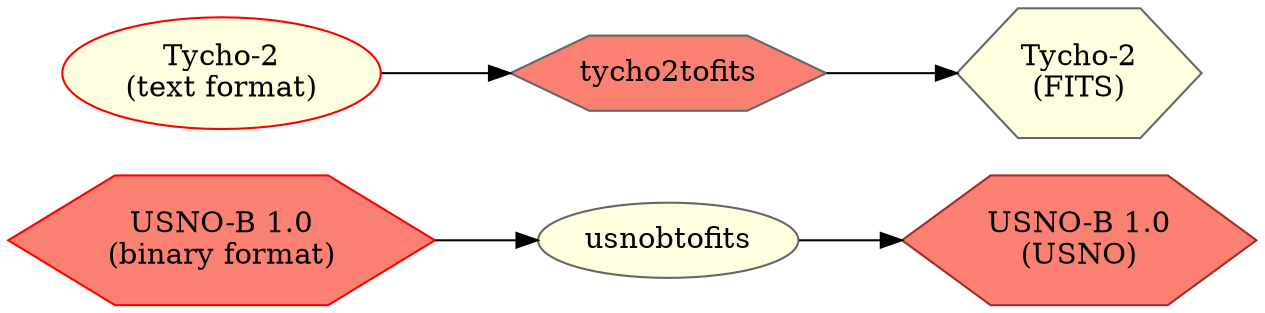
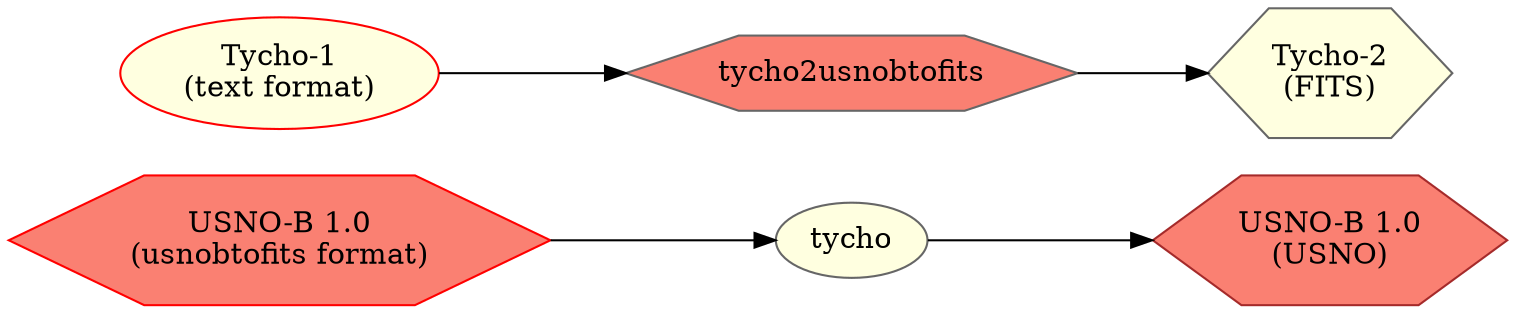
node "Tycho-2 (text format)": label "Tycho-2 (text format)" -> "Tycho-1 (text format)"
node "tycho2tofits": label "tycho2tofits" -> "tycho2usnobtofits"
node "USNO-B 1.0 (binary format)": label "USNO-B 1.0 (binary format)" -> "USNO-B 1.0 (usnobtofits format)"
node "usnobtofits": label "usnobtofits" -> "tycho"
